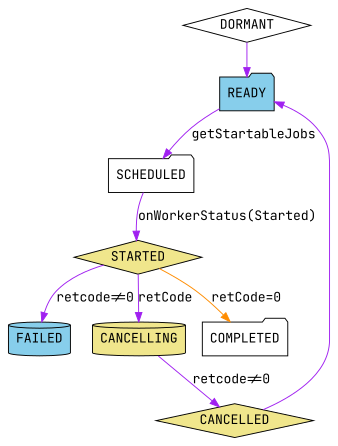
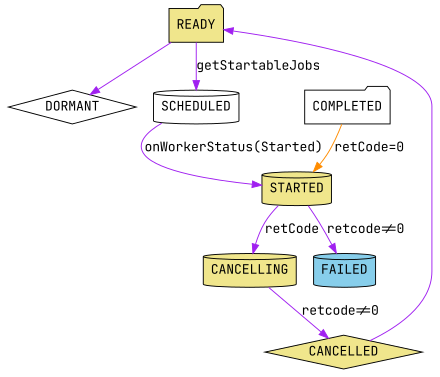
edge "DORMANT" -> "READY": reversed
node "READY": fillcolor skyblue -> khaki
node "SCHEDULED": shape folder -> cylinder
node "STARTED": shape diamond -> cylinder
edge "STARTED" -> "COMPLETED": reversed
